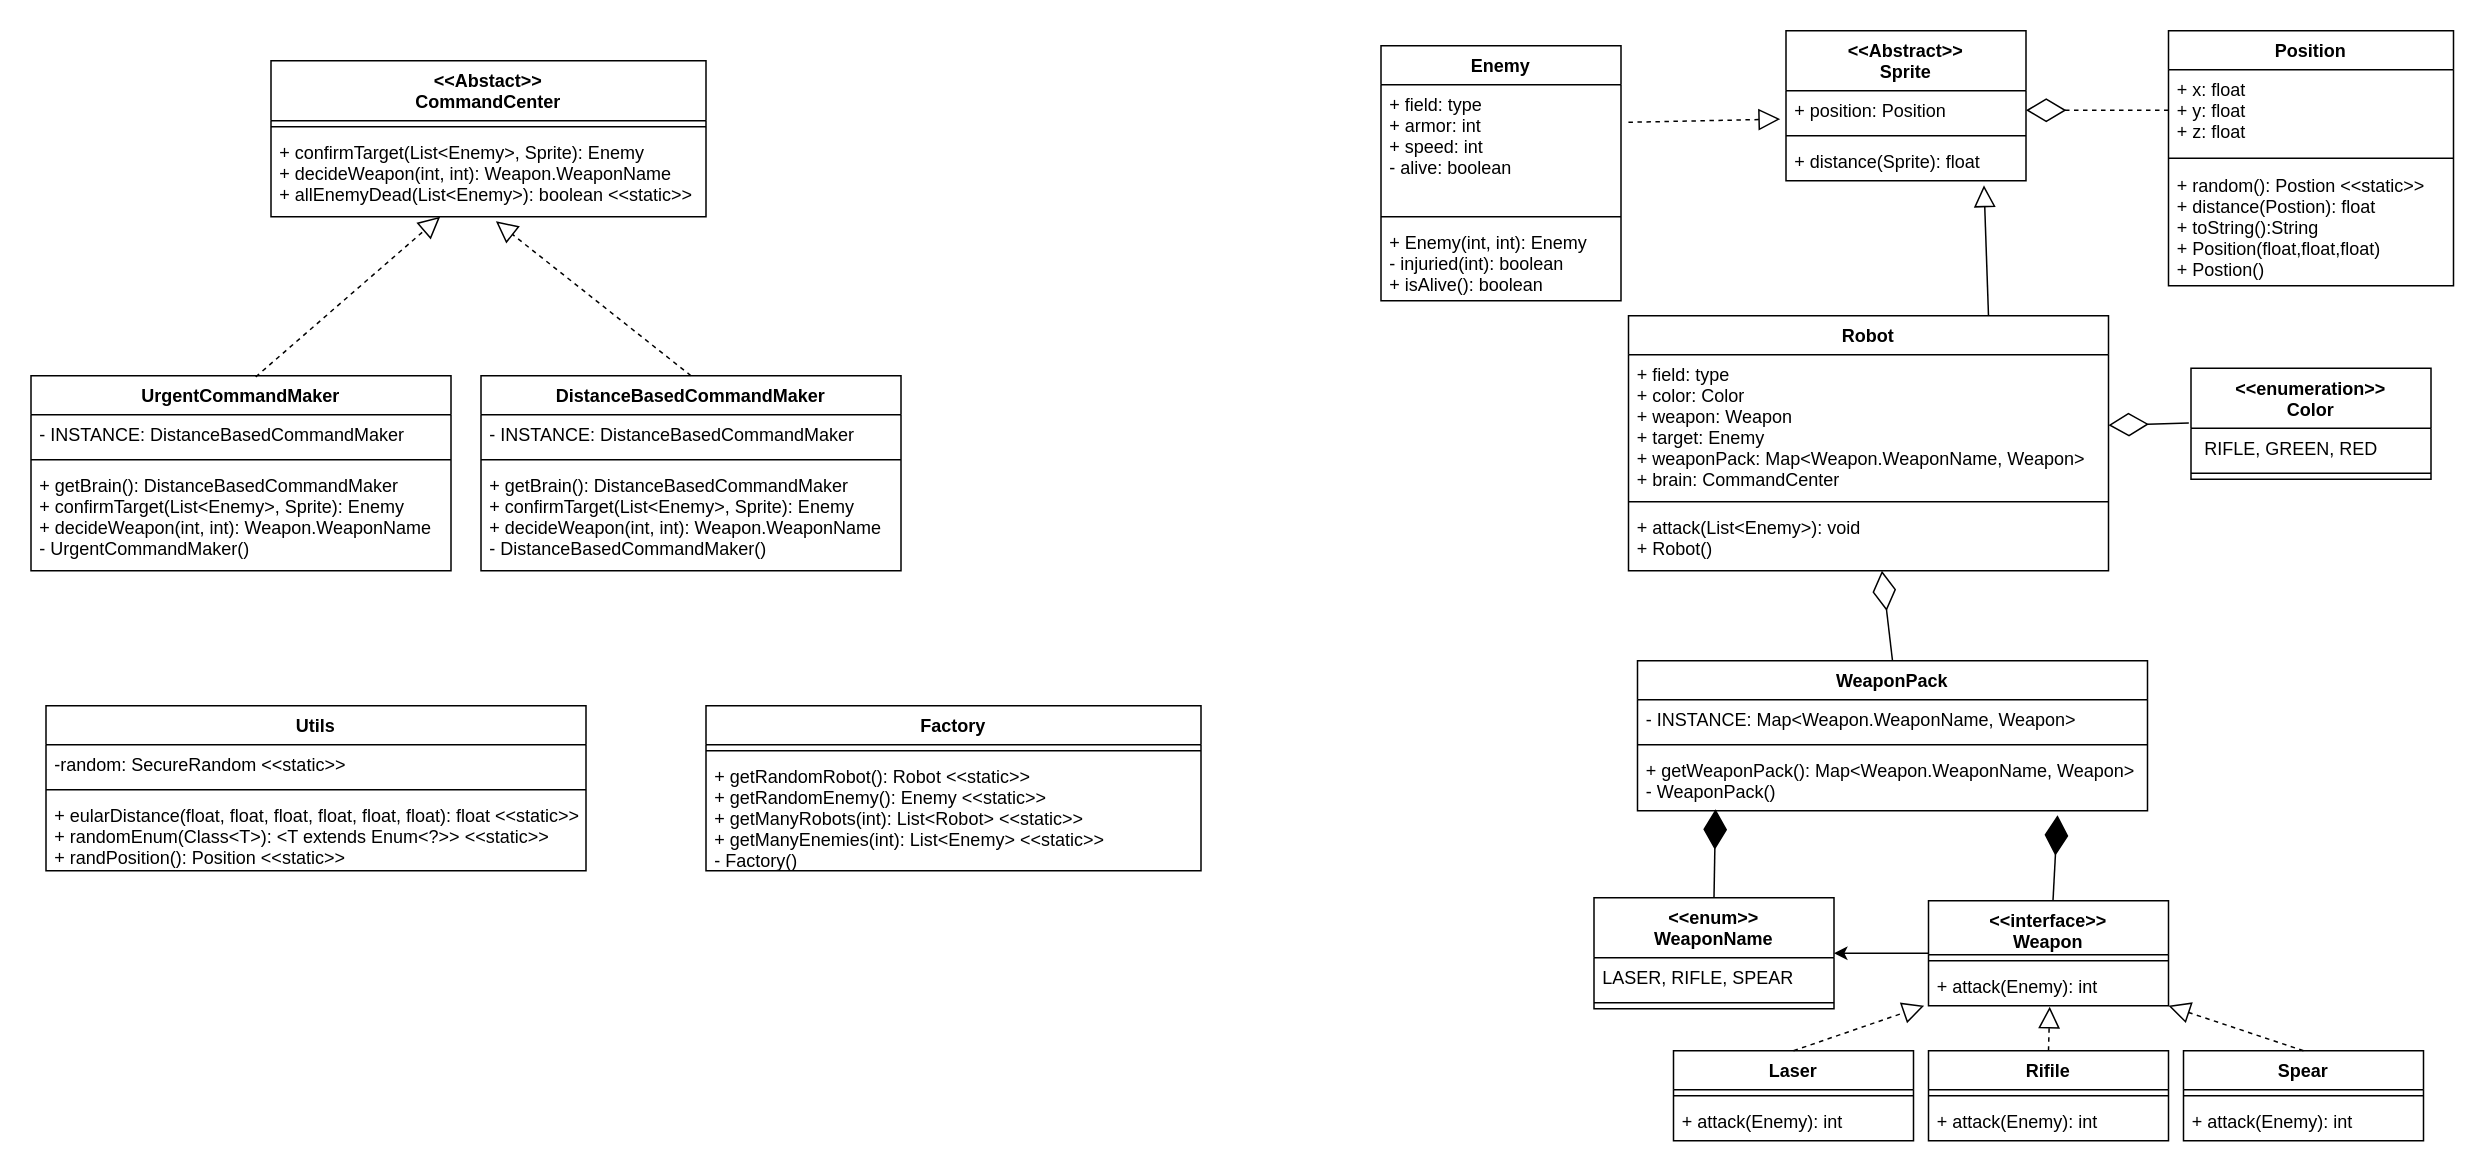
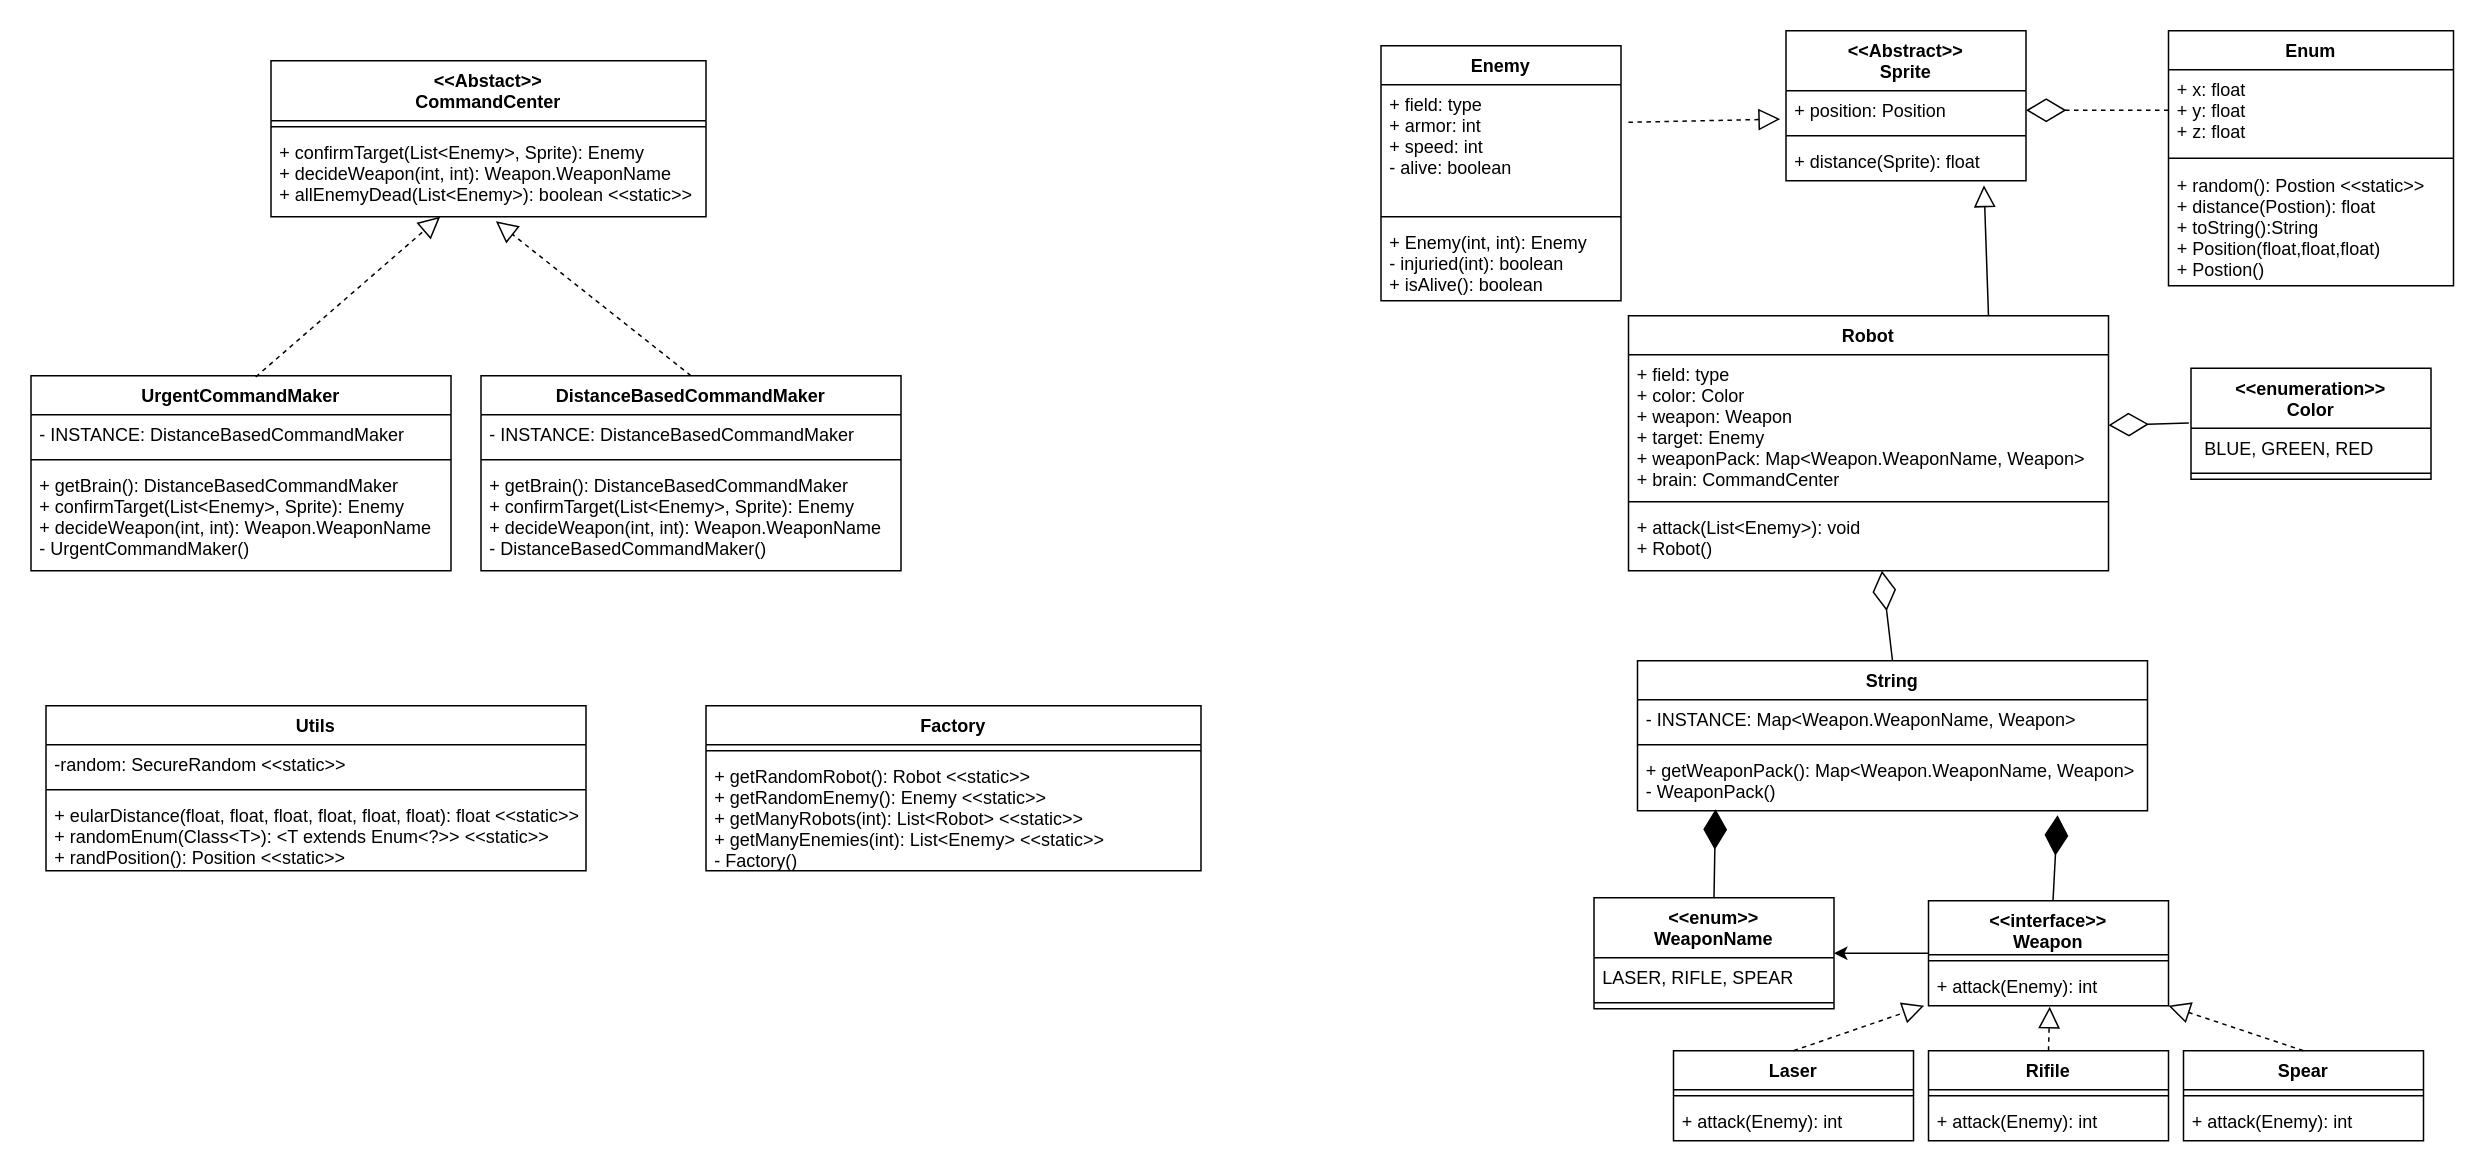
node "Position": label "Position" -> "Enum"
node "RIFLE, GREEN, RED": label "RIFLE, GREEN, RED" -> "BLUE, GREEN, RED"
node "WeaponPack": label "WeaponPack" -> "String"
